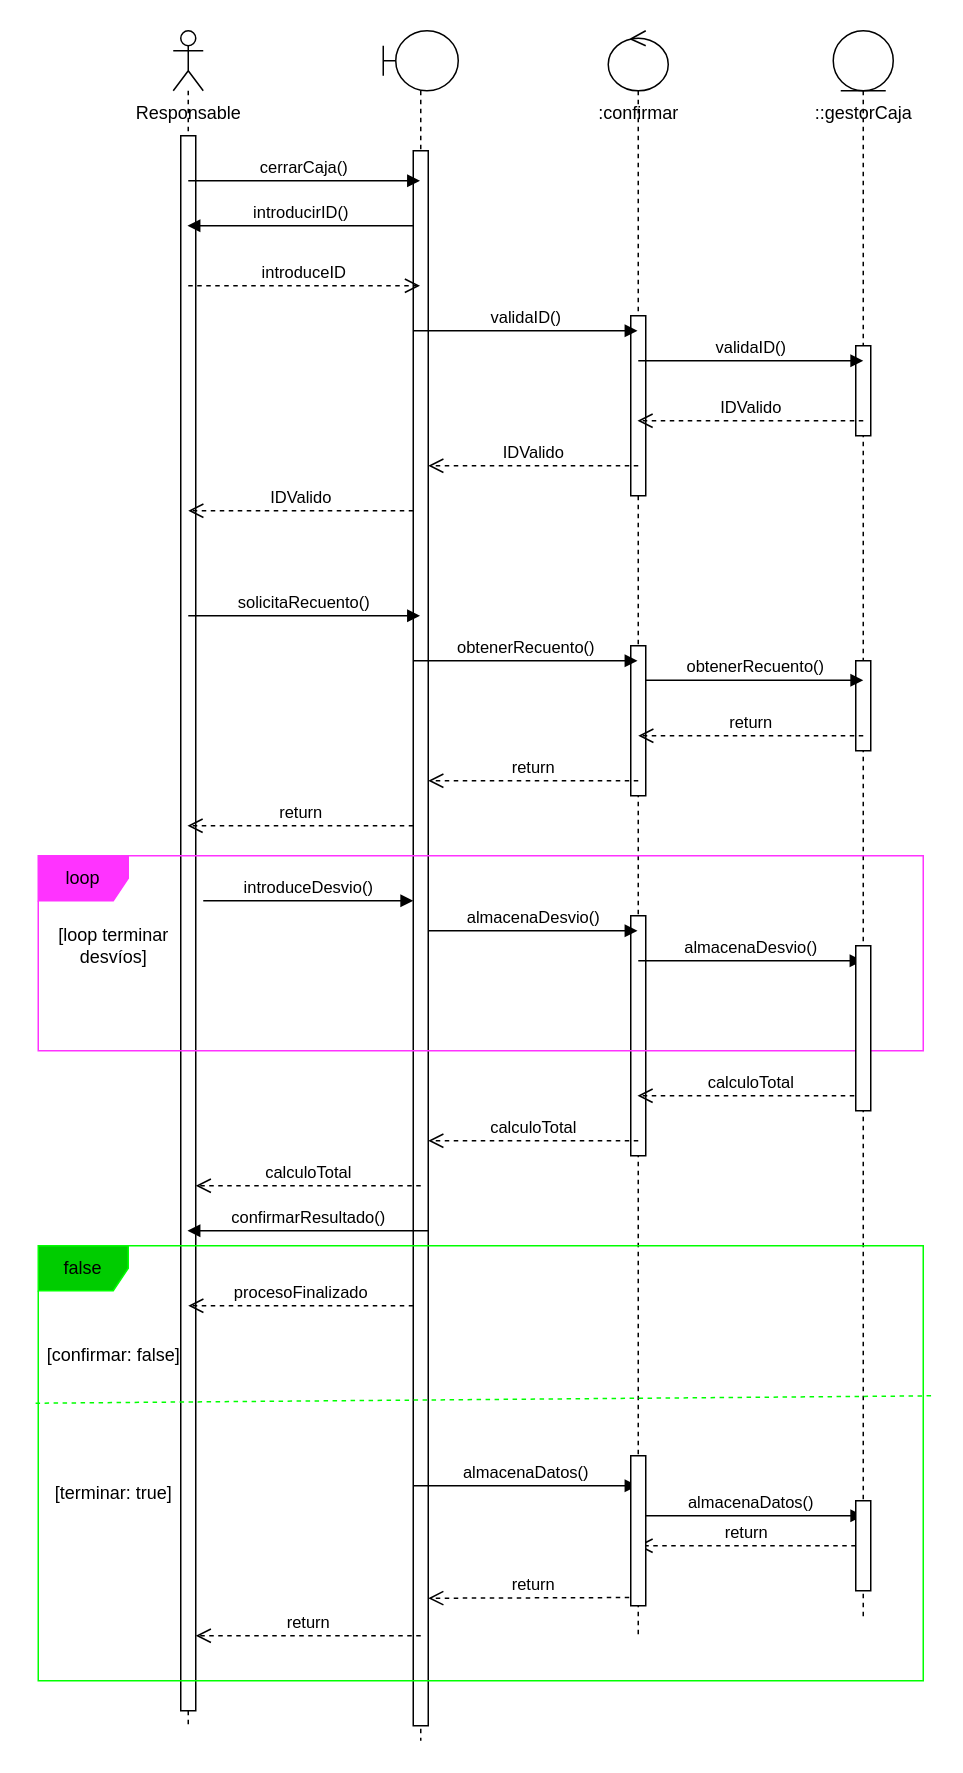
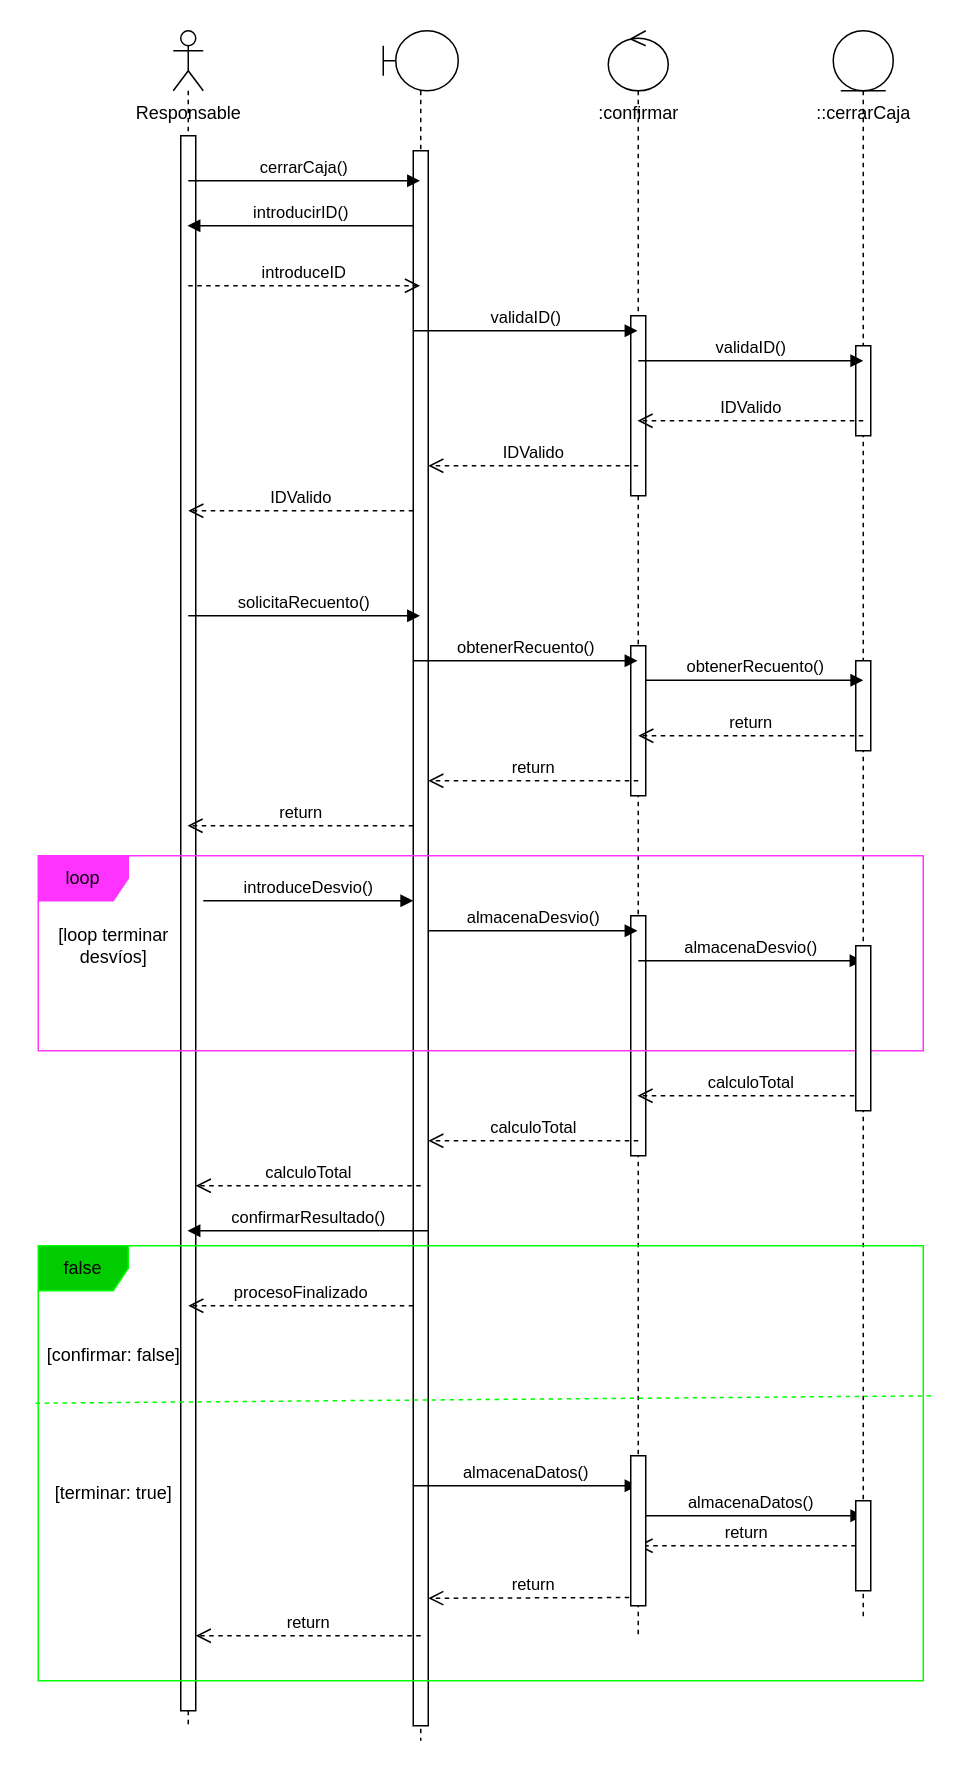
node "::gestorCaja": label "::gestorCaja" -> "::cerrarCaja"
